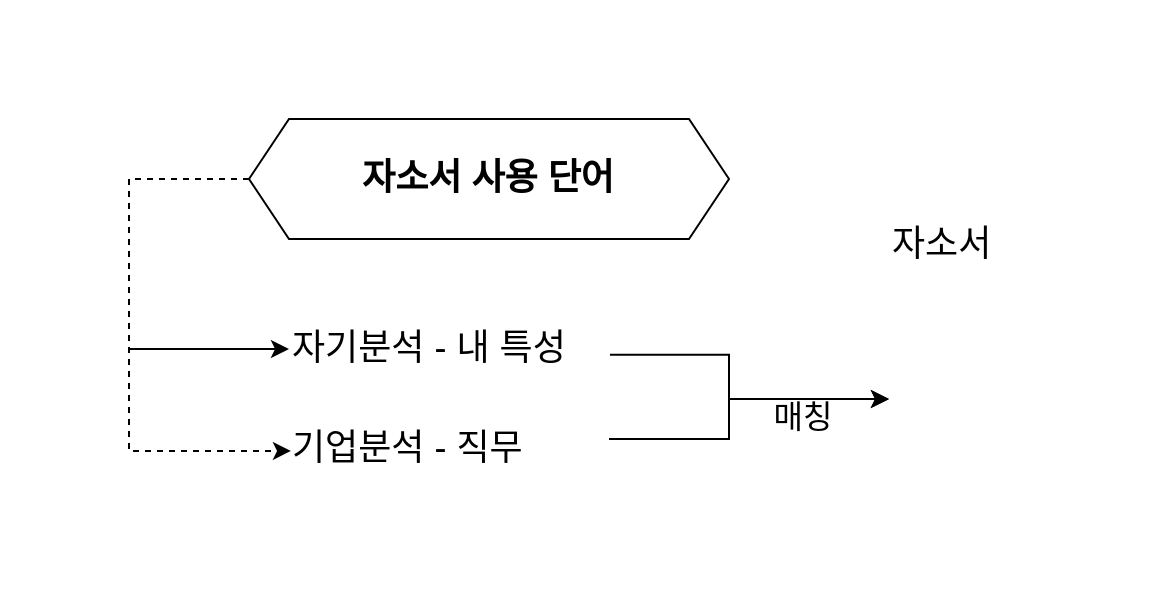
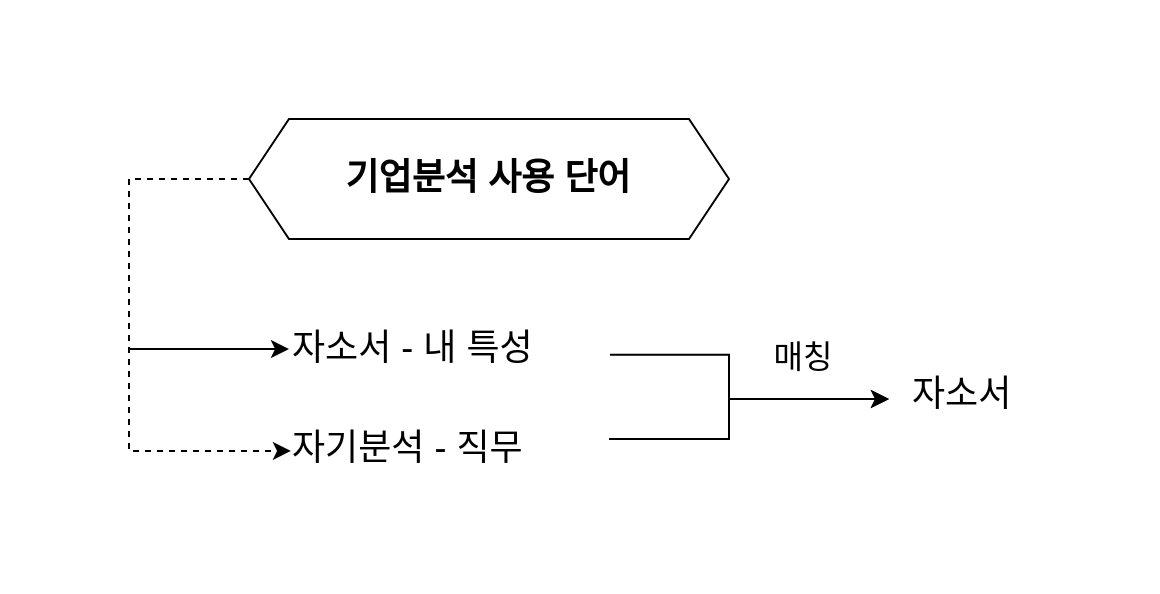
node "자소서 사용 단어": label "자소서 사용 단어" -> "기업분석 사용 단어"
node "자소서": moved (959, 245) -> (979, 395)
node "자기분석 - 내 특성": label "자기분석 - 내 특성" -> "자소서 - 내 특성"
node "매칭": moved (803, 417) -> (803, 357)
node "기업분석 - 직무": label "기업분석 - 직무" -> "자기분석 - 직무"
